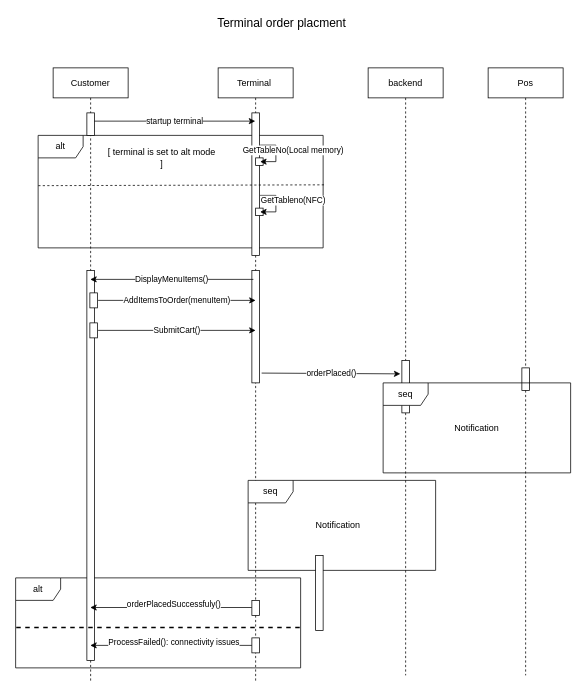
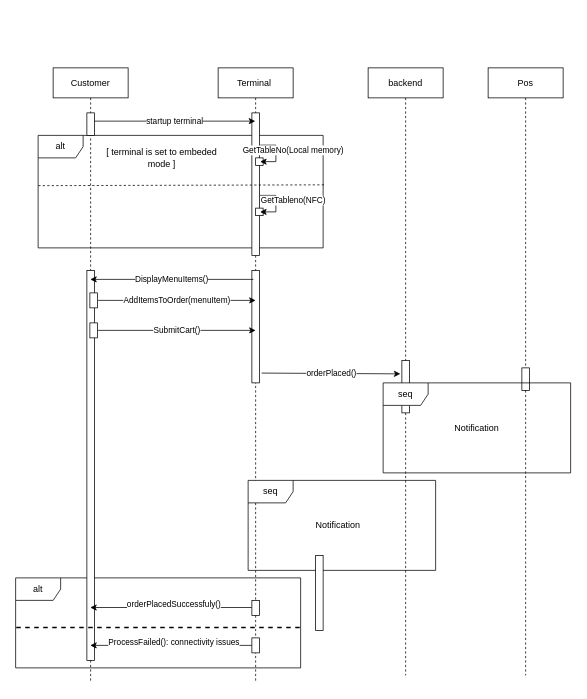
node "Terminal order placment": removed
node "[ terminal is set to alt mode ]": label "[ terminal is set to alt mode ]" -> "[ terminal is set to embeded mode ]"
